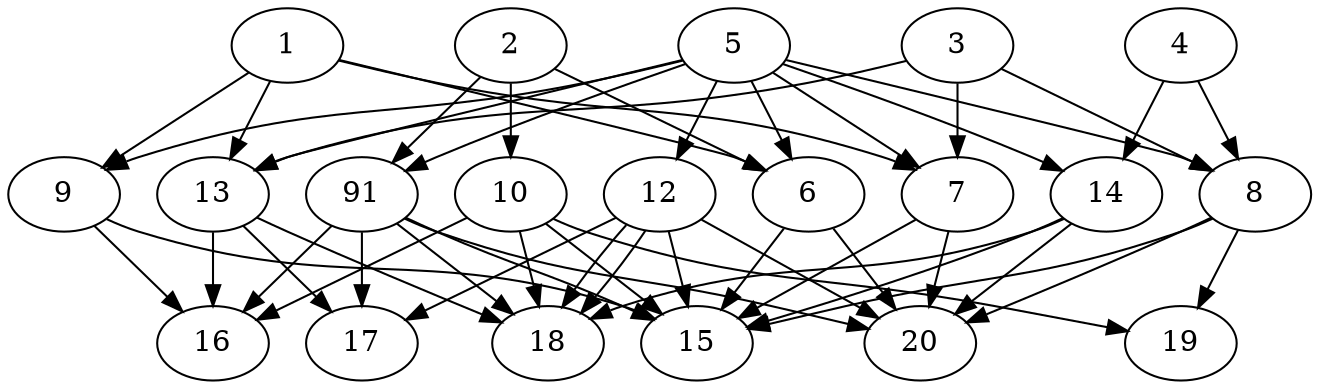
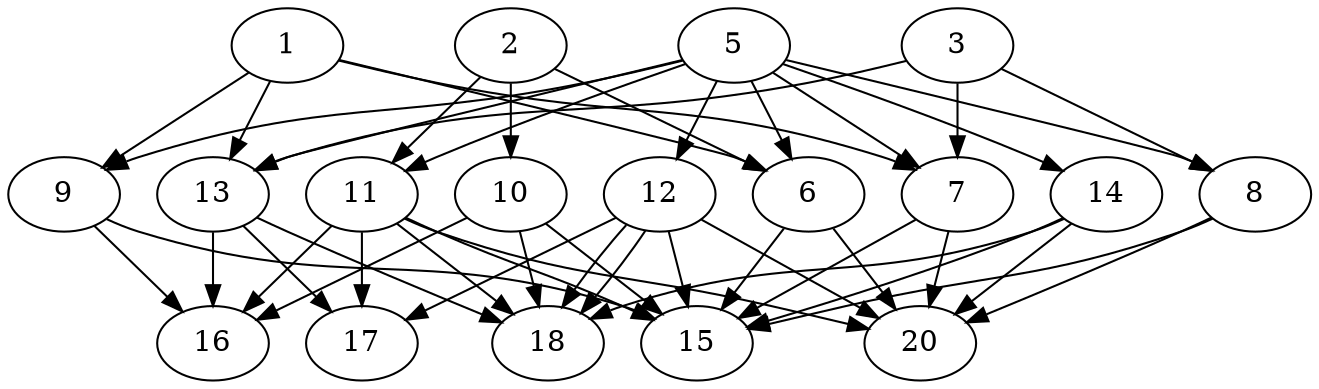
node "4": removed
node "91": label "91" -> "11"
node "19": removed
